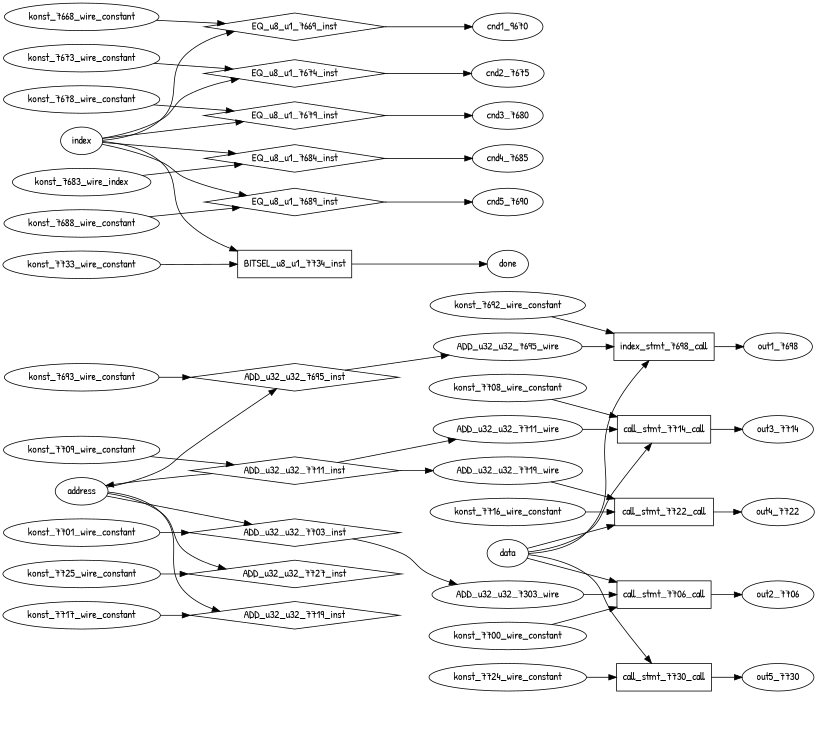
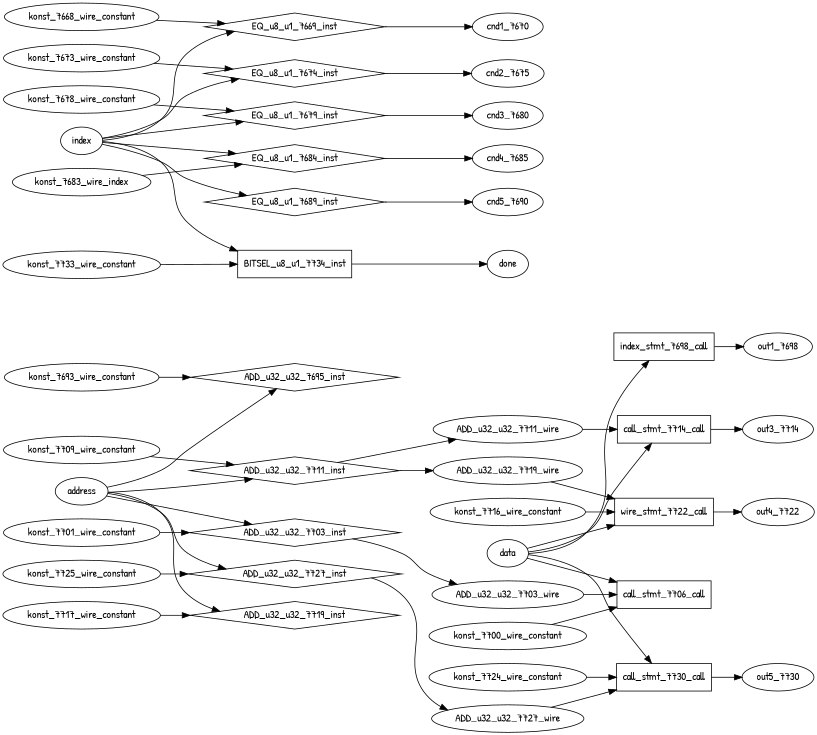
node "cnd1_9670": label "cnd1_9670" -> "cnd1_7670"
node "konst_7688_wire_constant": removed
node "konst_7692_wire_constant": removed
node "ADD_u32_u32_7695_wire": removed
node "konst_7708_wire_constant": removed
edge "ADD_u32_u32_7711_inst" -> "address": reversed
node "call_stmt_7722_call": label "call_stmt_7722_call" -> "wire_stmt_7722_call"
node "ADD_u32_u32_7303_wire": label "ADD_u32_u32_7303_wire" -> "ADD_u32_u32_7703_wire"
node "out2_7706": removed
node "ADD_u32_u32_7727_wire": added
